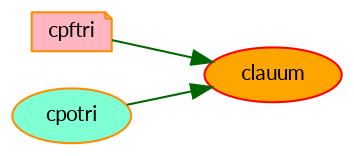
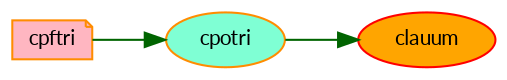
edge "cpftri" -> "clauum": now "cpftri" -> "cpotri"
